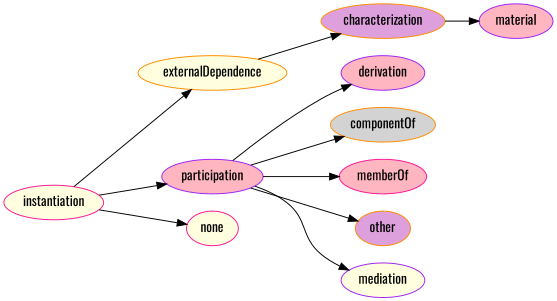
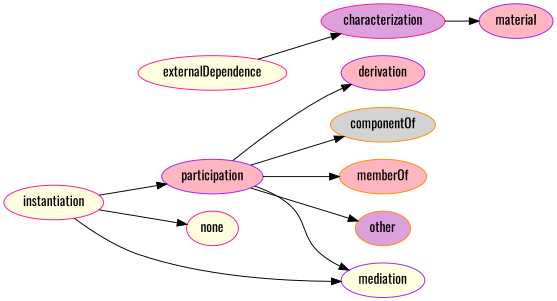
node "characterization": color darkorange -> deeppink
node "externalDependence": color darkorange -> deeppink
edge "instantiation" -> "externalDependence": now "instantiation" -> "mediation"
node "memberOf": color deeppink -> darkorange
